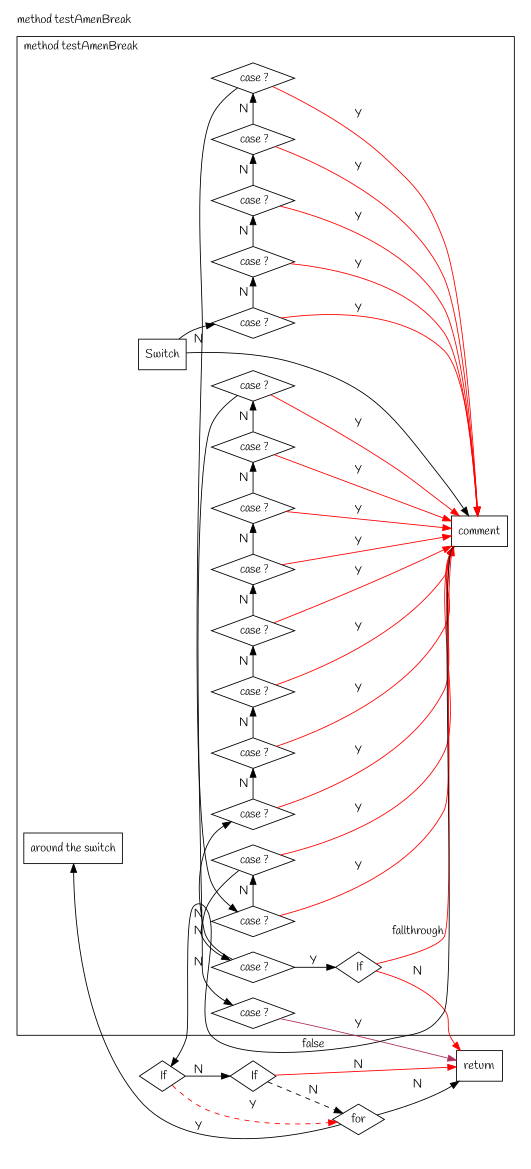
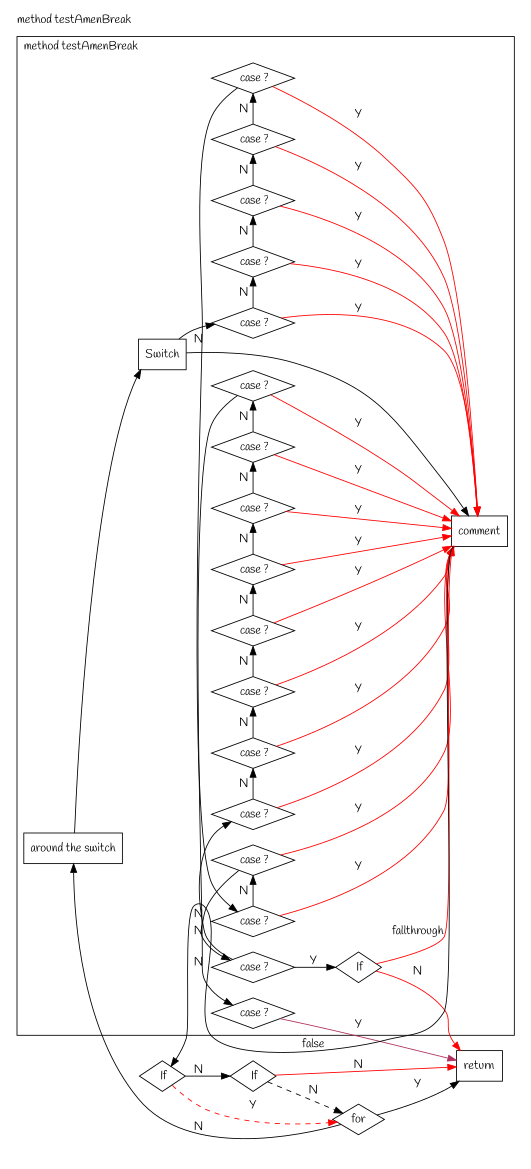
edge "around the switch" -> "Switch": added
edge "for" -> "return": label "N" -> "Y"
edge "for" -> "around the switch": label "Y" -> "N"
